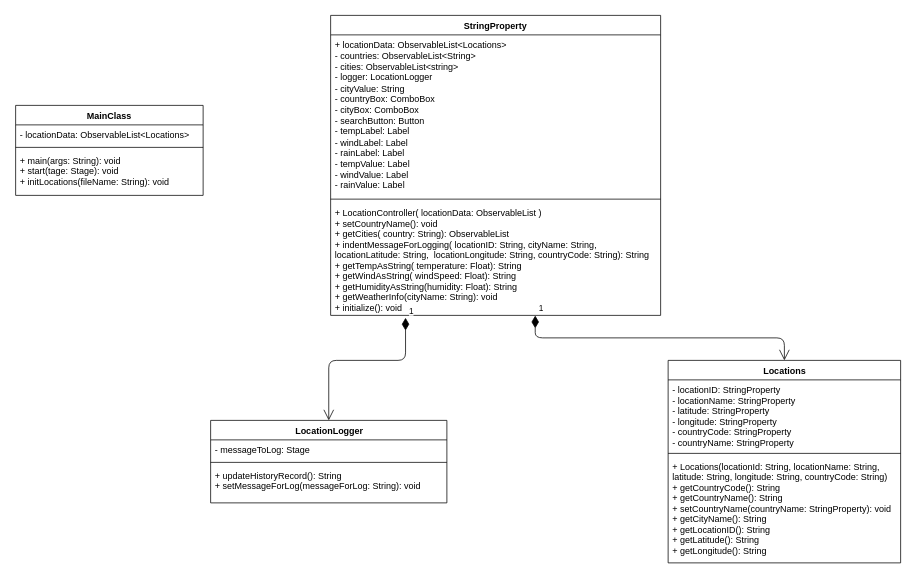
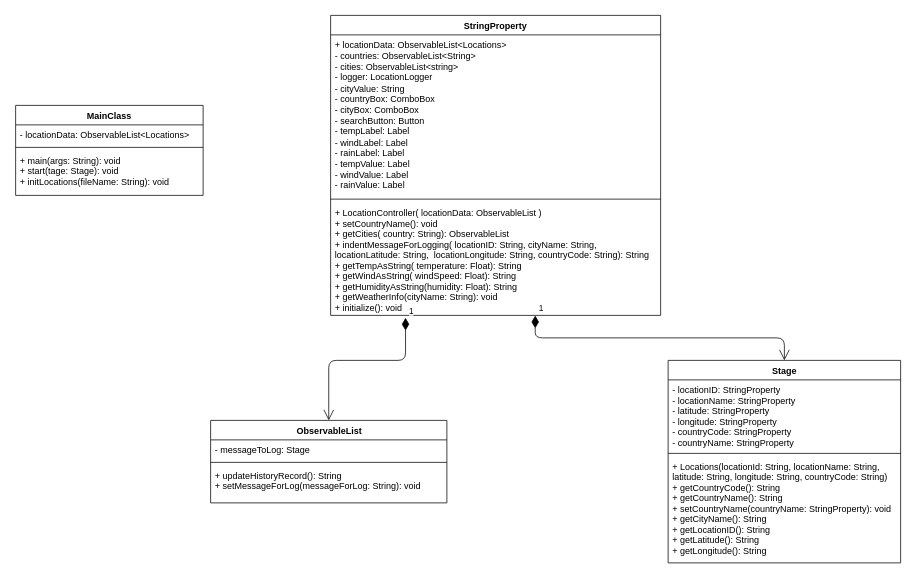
node "Locations": label "Locations" -> "Stage"
node "LocationLogger": label "LocationLogger" -> "ObservableList"
